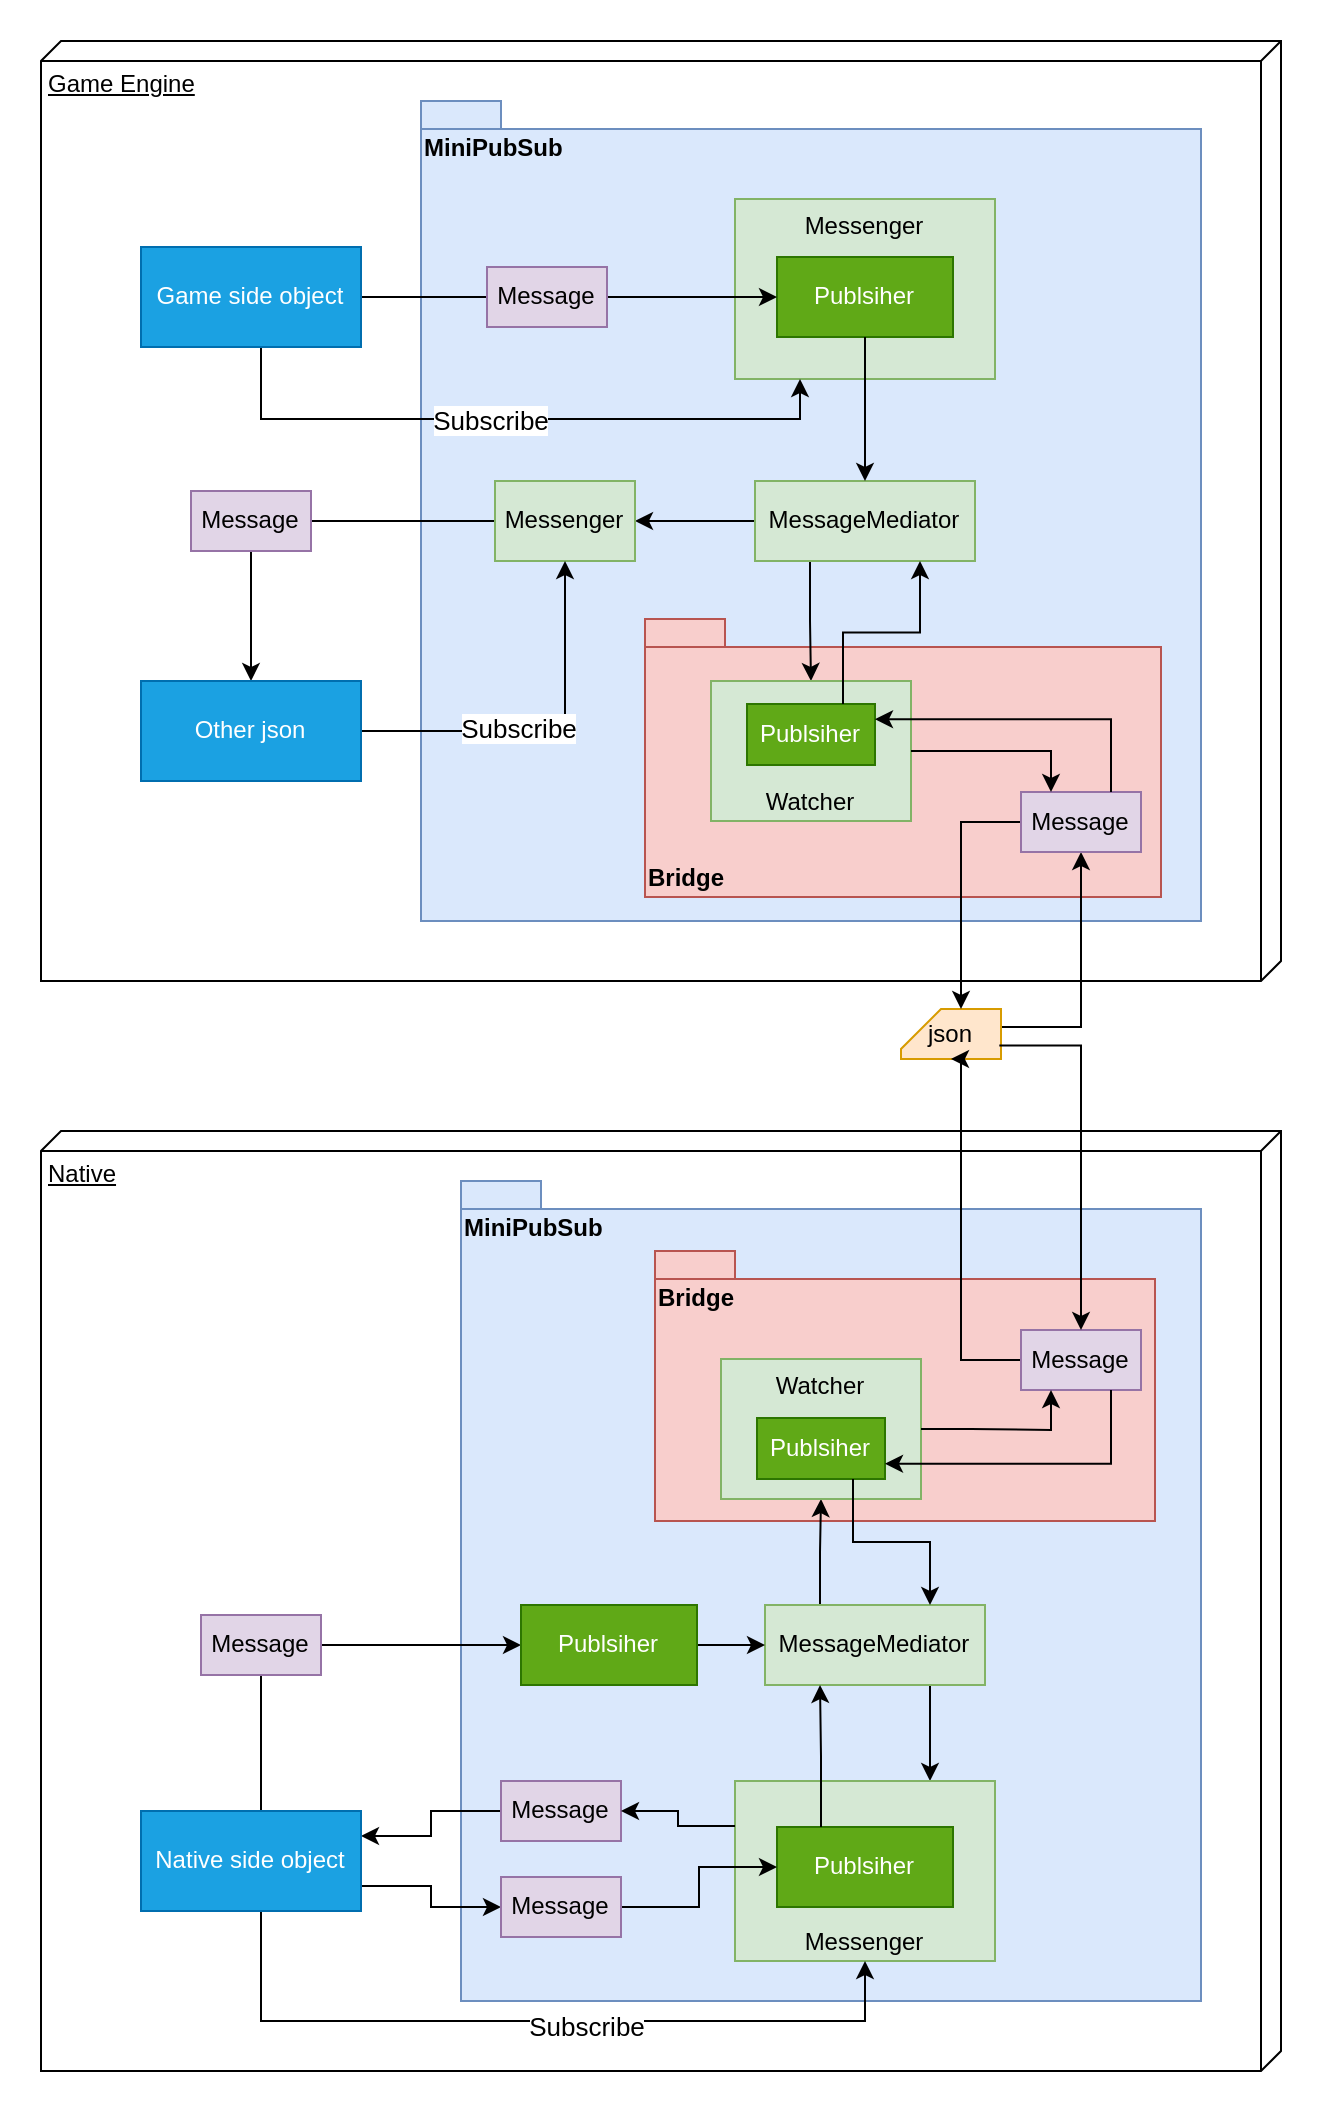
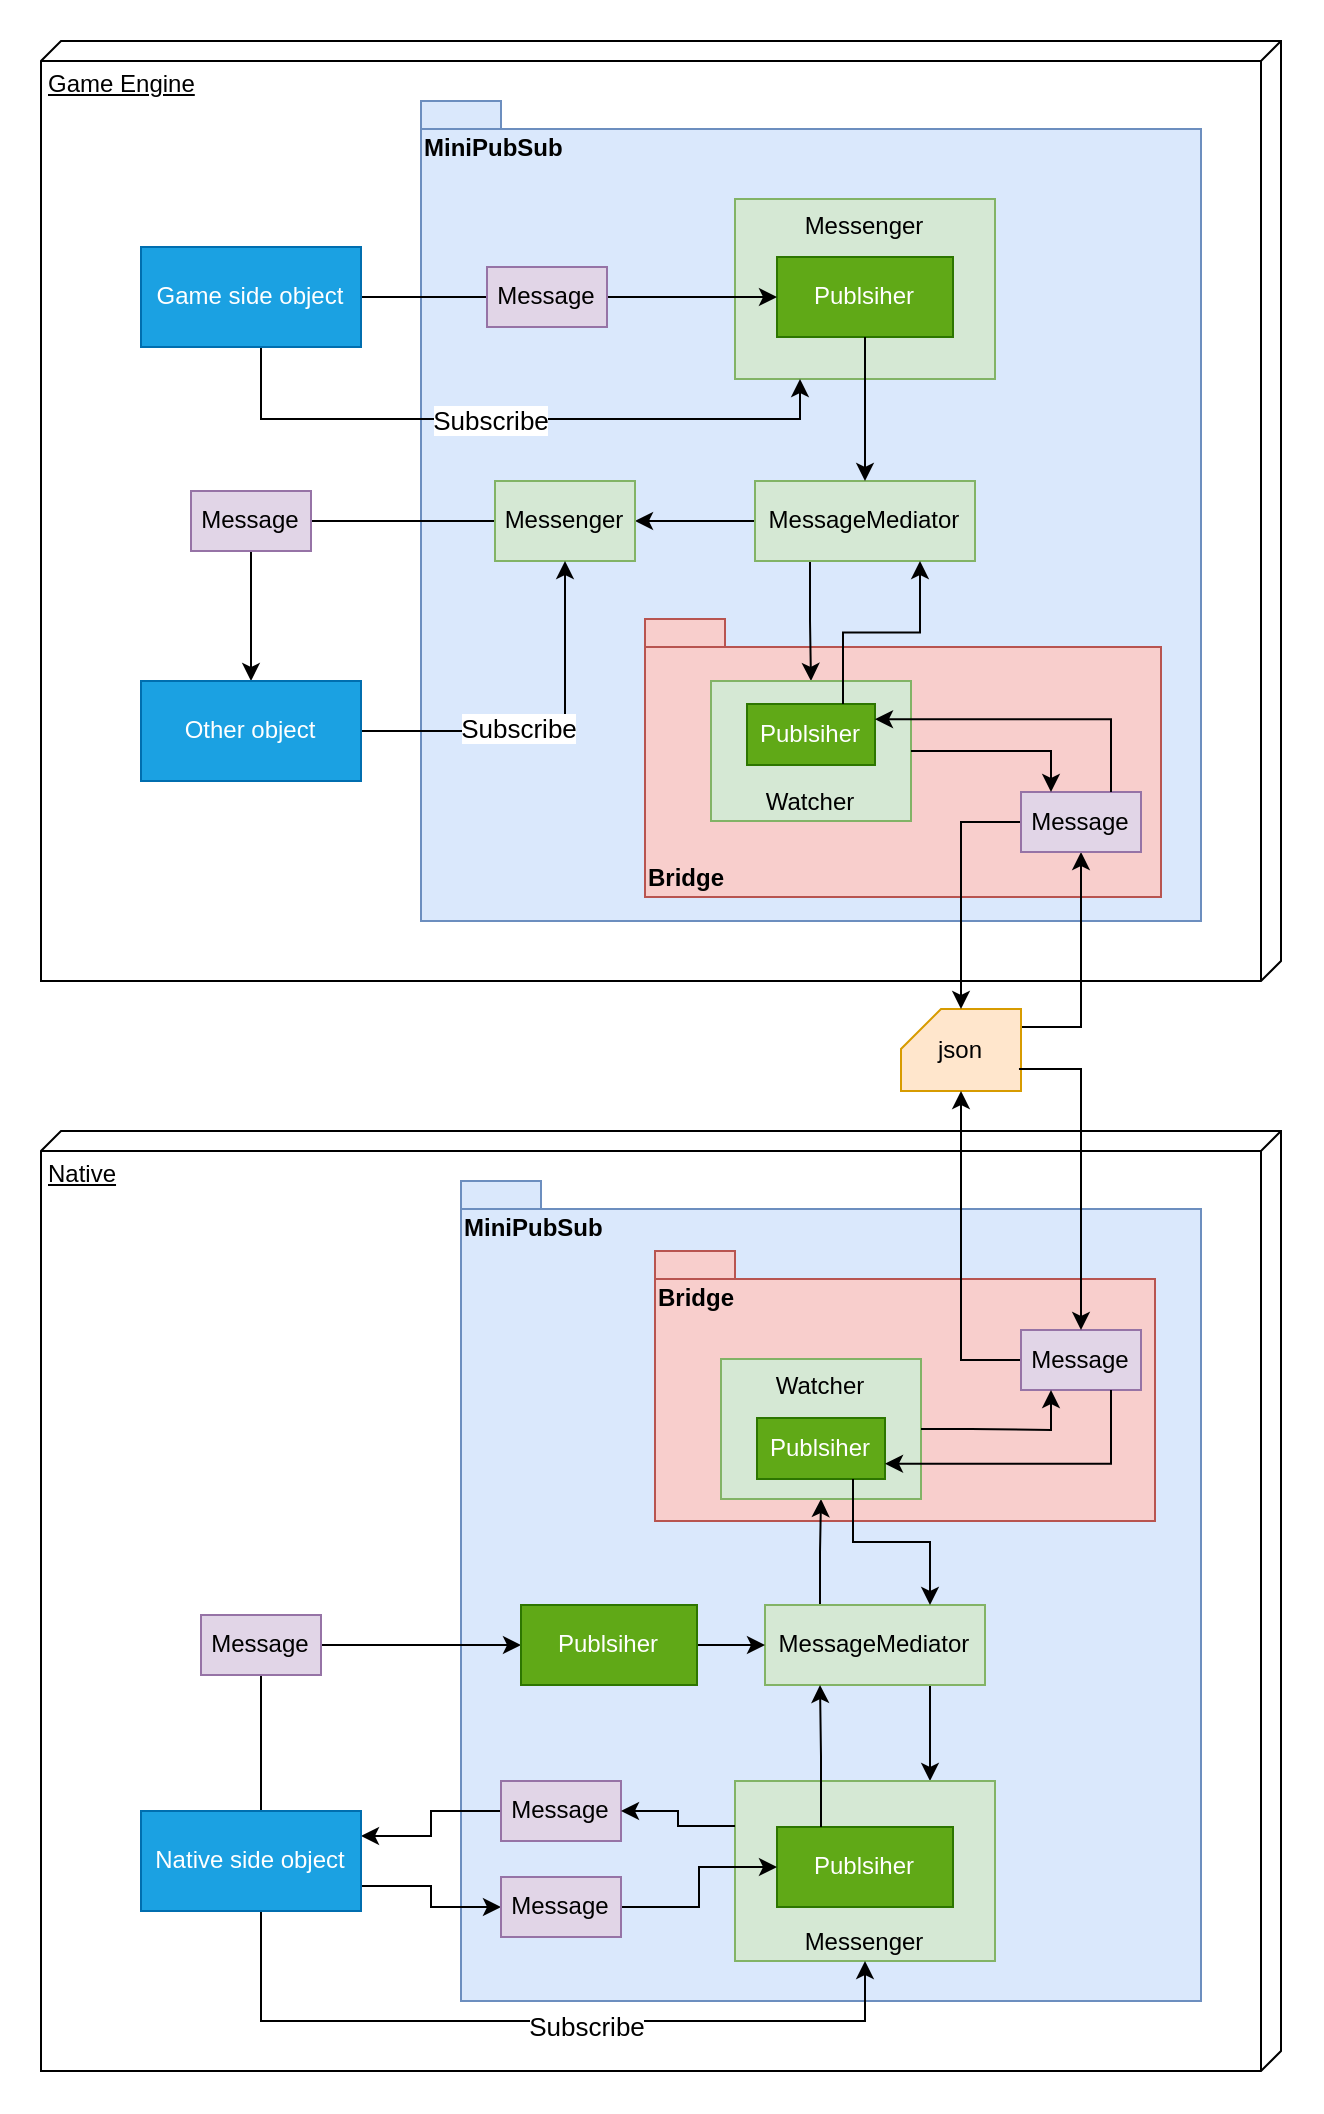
node "Other json": label "Other json" -> "Other object"
node "json": size 100x50 -> 120x82
